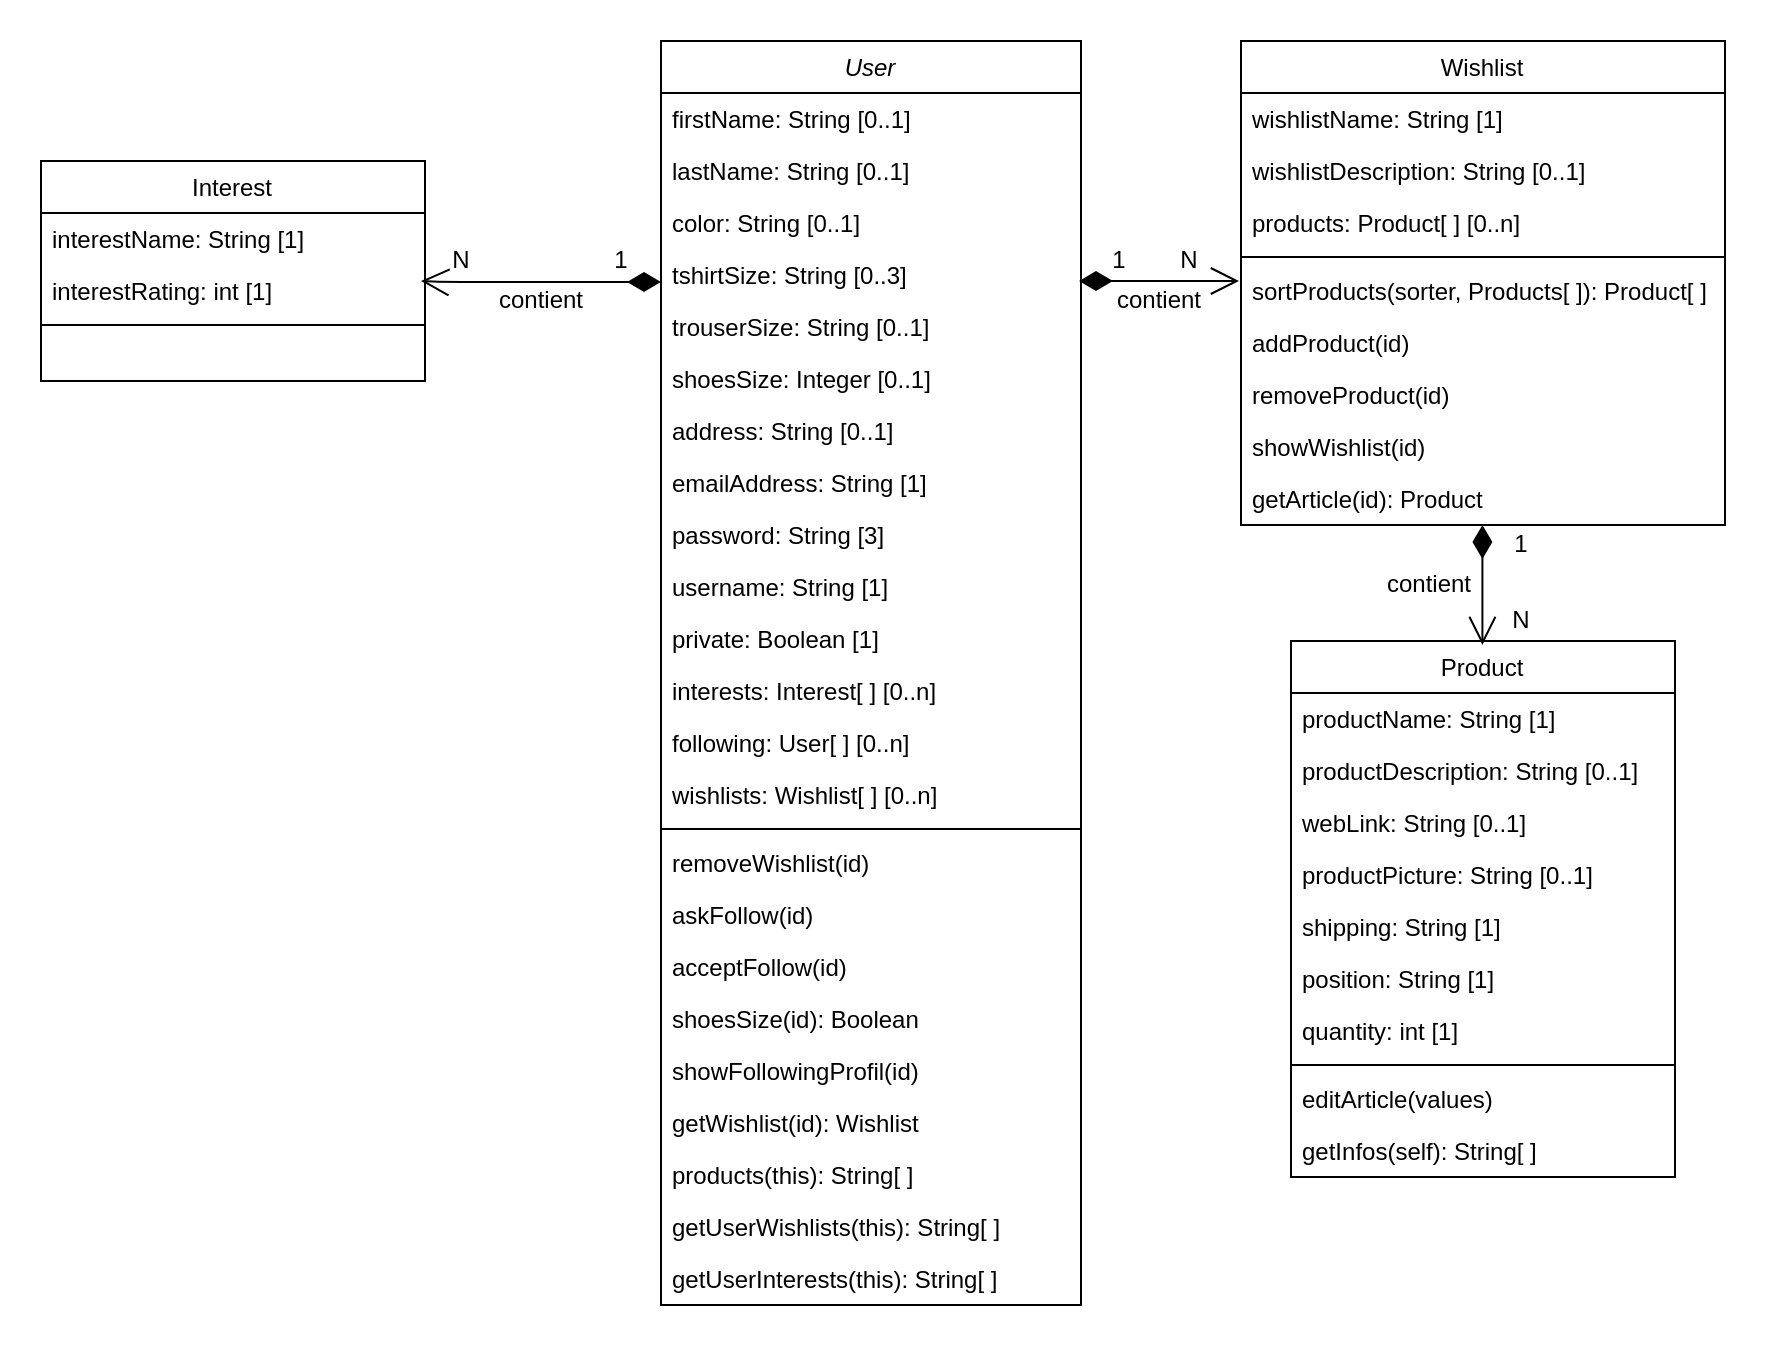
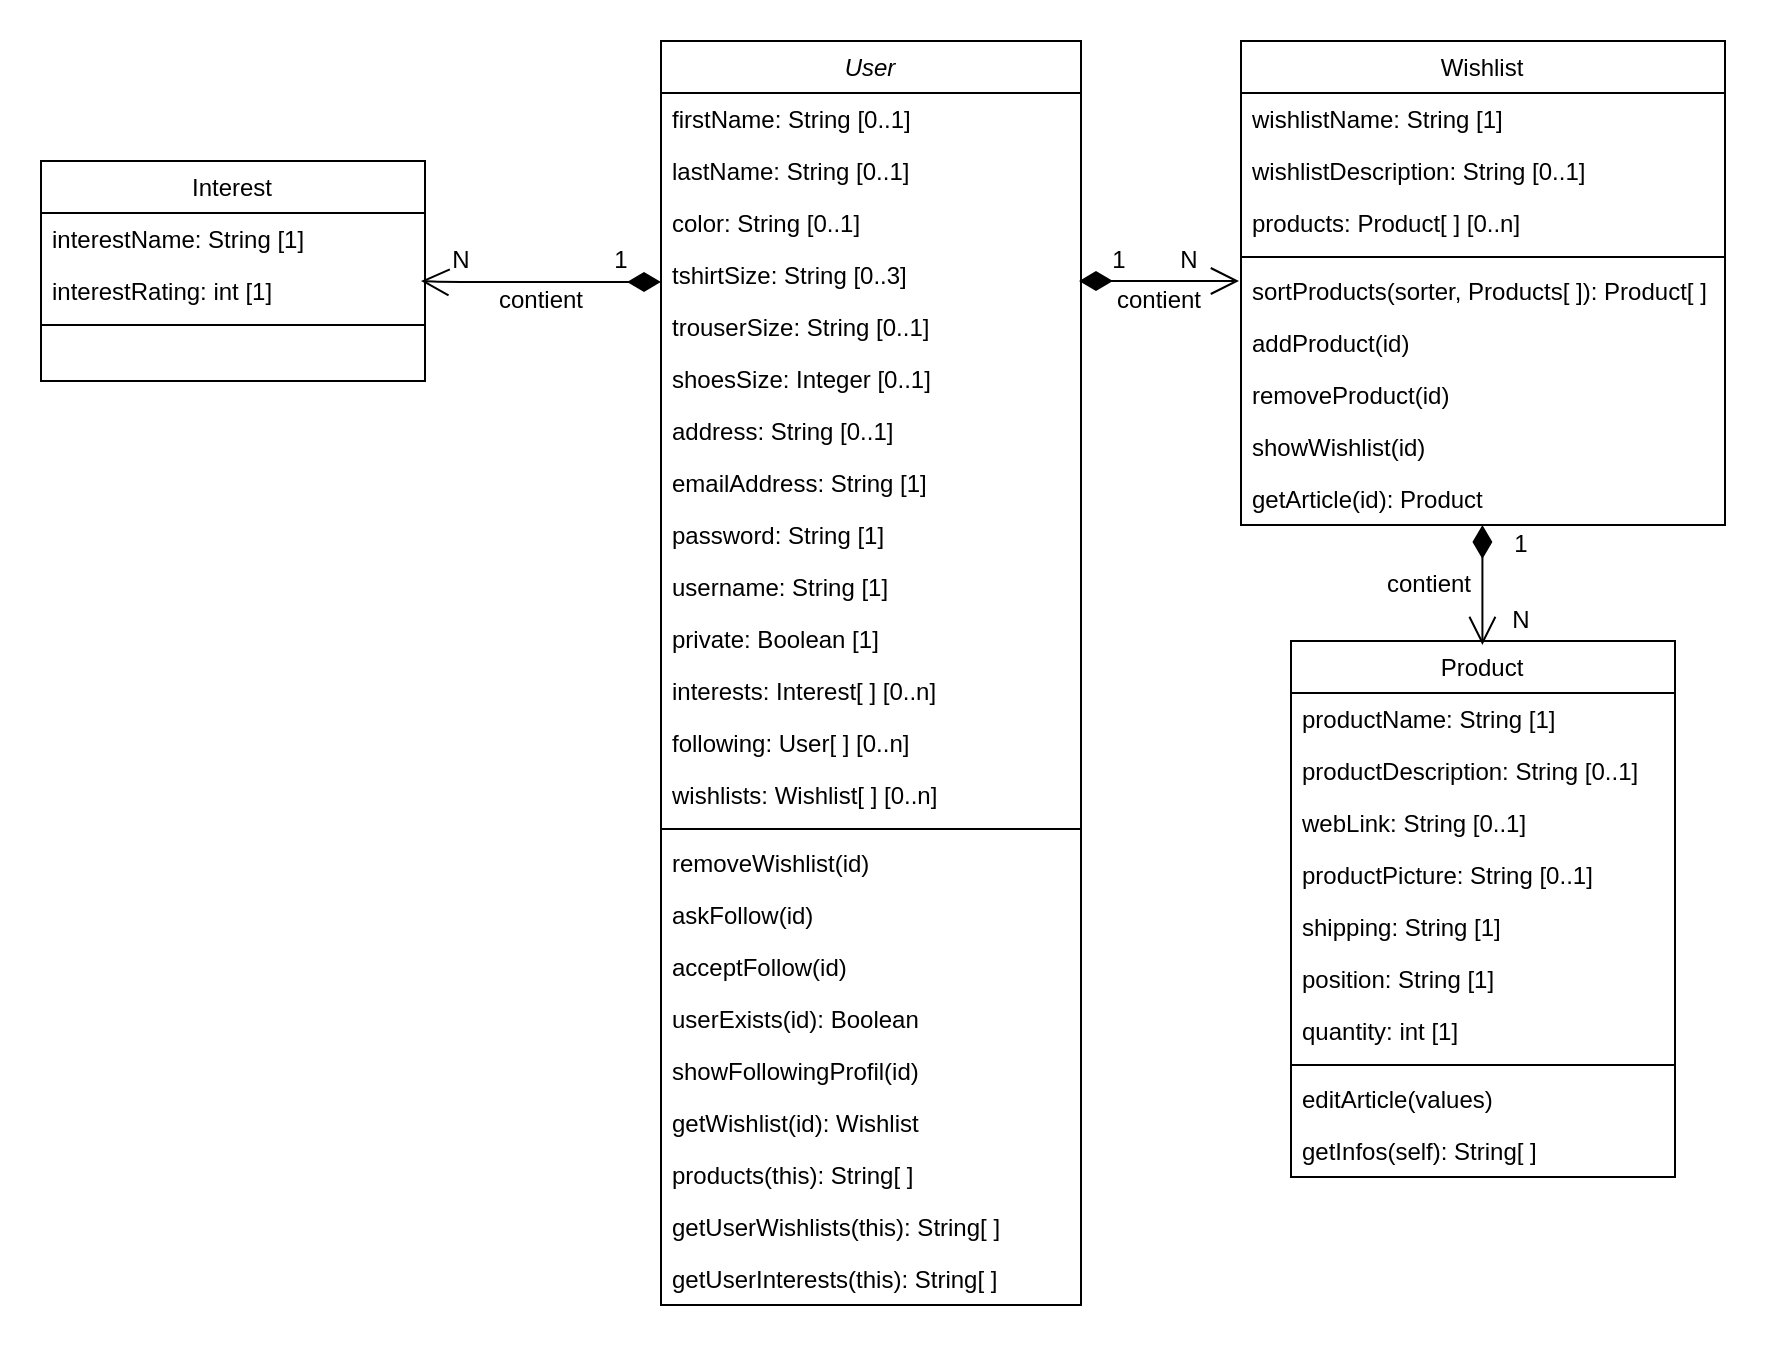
node "password: String [3]": label "password: String [3]" -> "password: String [1]"
node "shoesSize(id): Boolean": label "shoesSize(id): Boolean" -> "userExists(id): Boolean"
